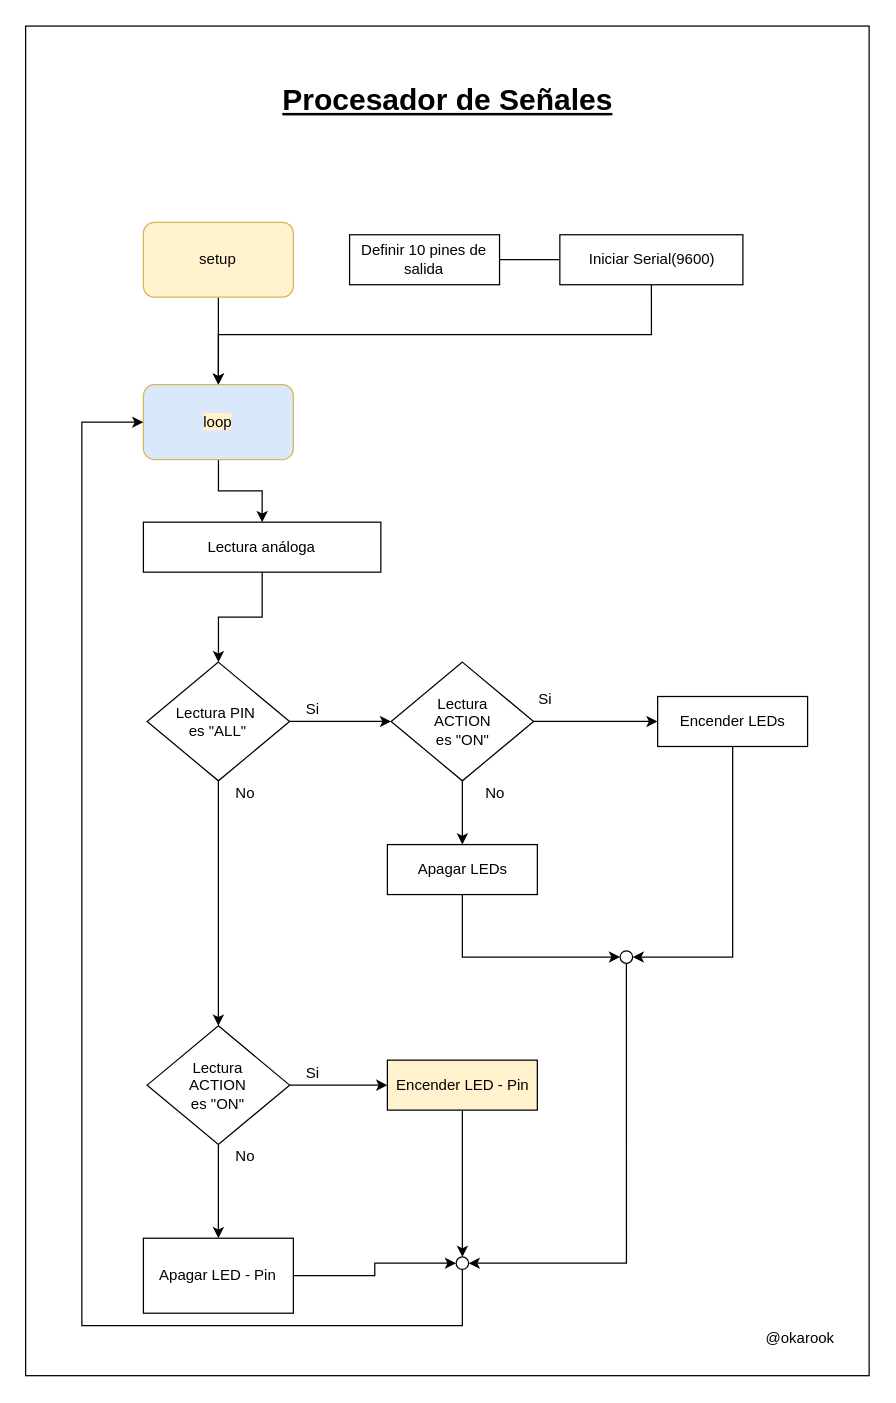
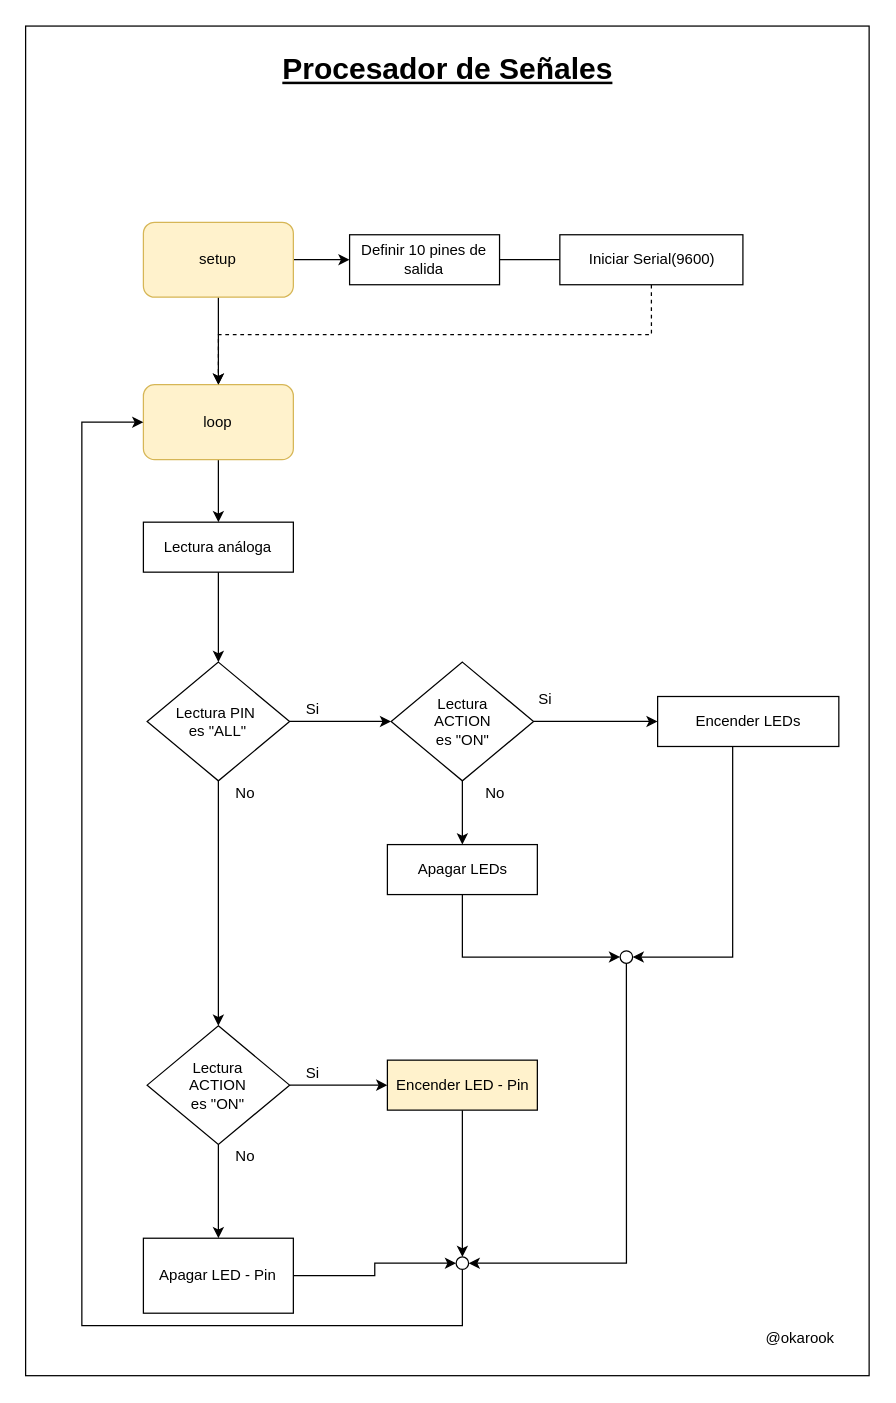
node "Procesador de Señales": moved (448, 101) -> (448, 69)
edge "setup" -> "Definir 10 pines de salida": added
edge "Iniciar Serial(9600)" -> "loop": style solid -> dashed
node "loop": fillcolor #dae8fc -> #fff2cc
node "Lectura análoga": size 238x50 -> 150x50
node "Encender LEDs": size 150x50 -> 181x50
